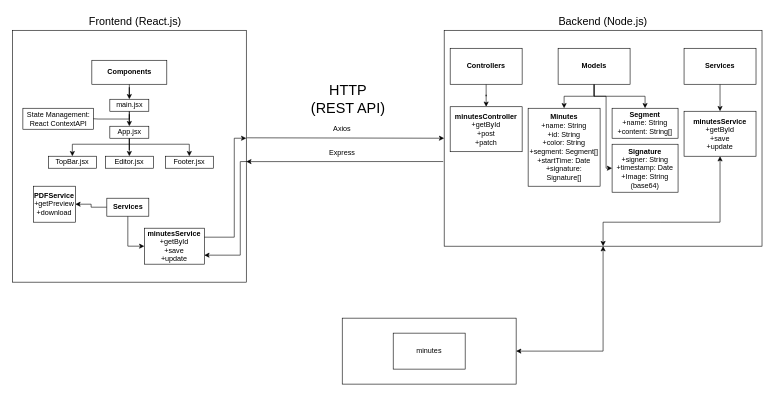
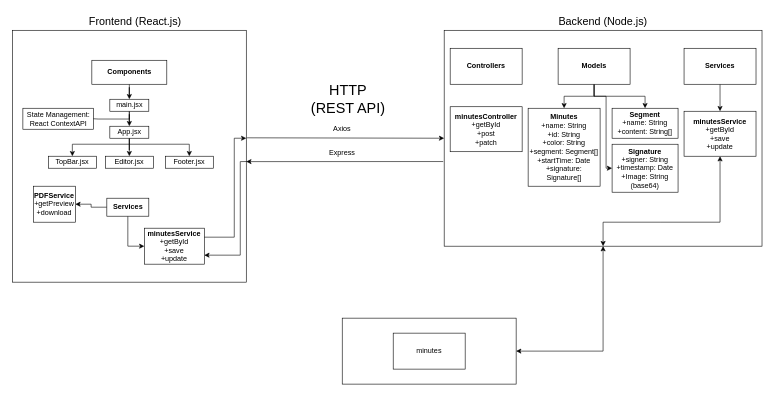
edge "Controllers" -> "minutesController +getById +post +patch": removed
